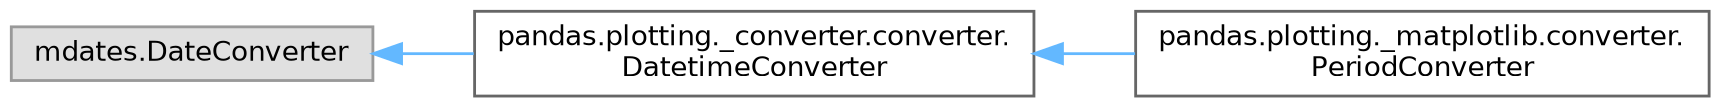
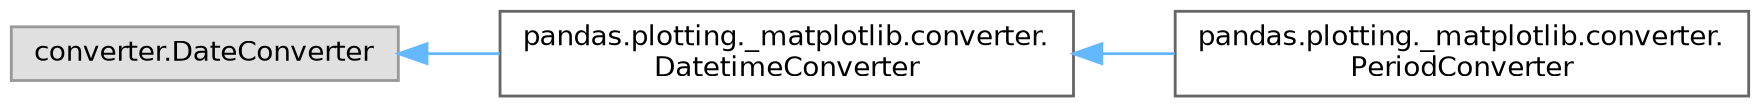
node "mdates.DateConverter": label "mdates.DateConverter" -> "converter.DateConverter"
node "pandas.plotting._converter.converter. DatetimeConverter": label "pandas.plotting._converter.converter. DatetimeConverter" -> "pandas.plotting._matplotlib.converter. DatetimeConverter"
